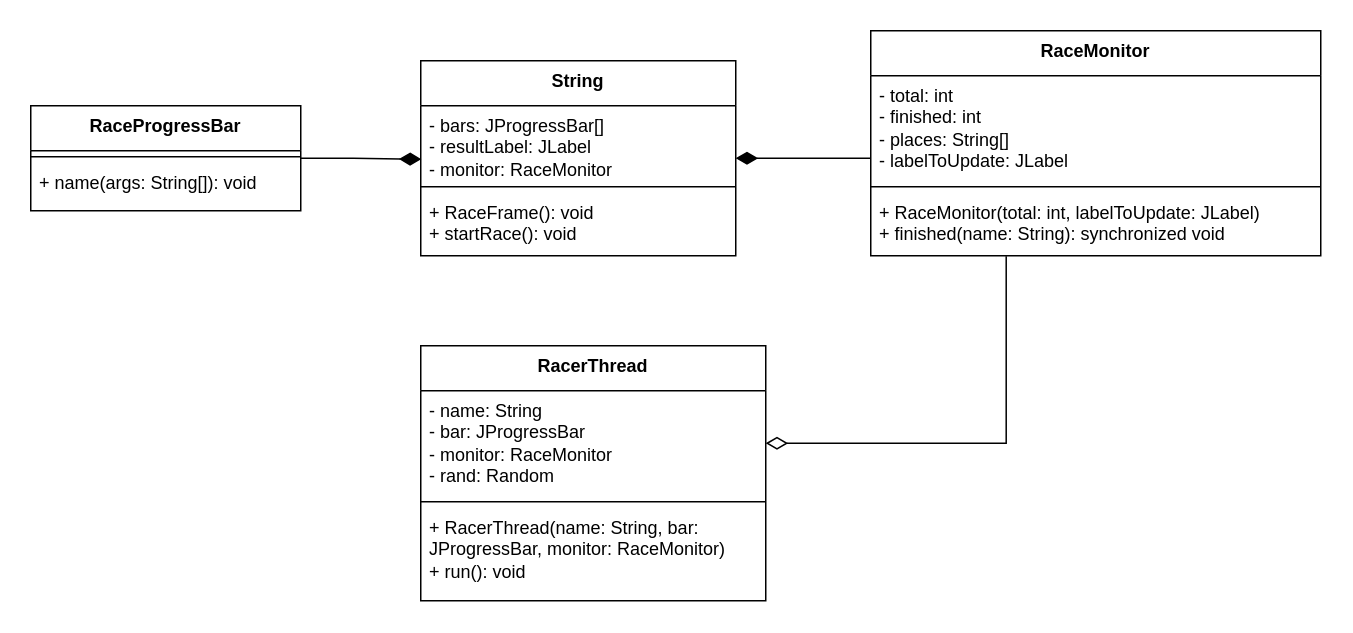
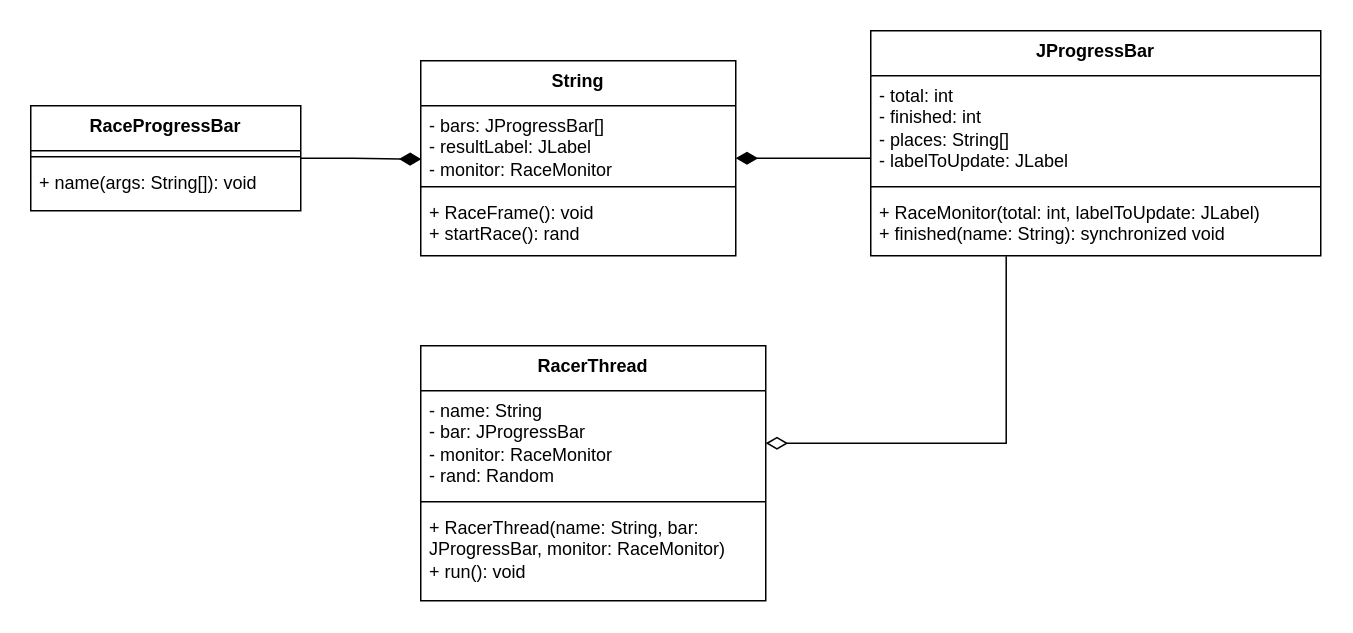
node "RaceMonitor": label "RaceMonitor" -> "JProgressBar"
node "+ RaceFrame(): void + startRace(): void": label "+ RaceFrame(): void + startRace(): void" -> "+ RaceFrame(): void + startRace(): rand"
